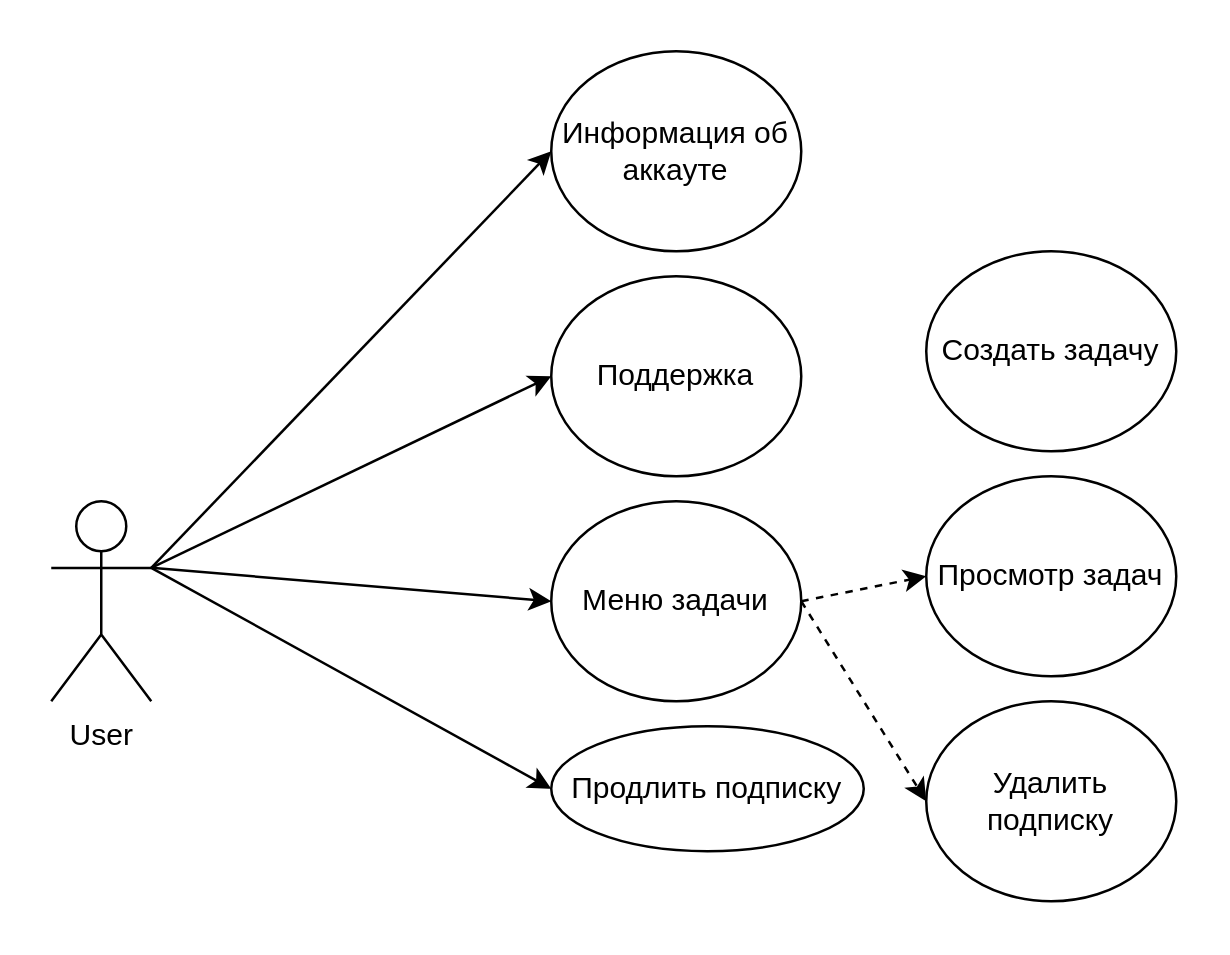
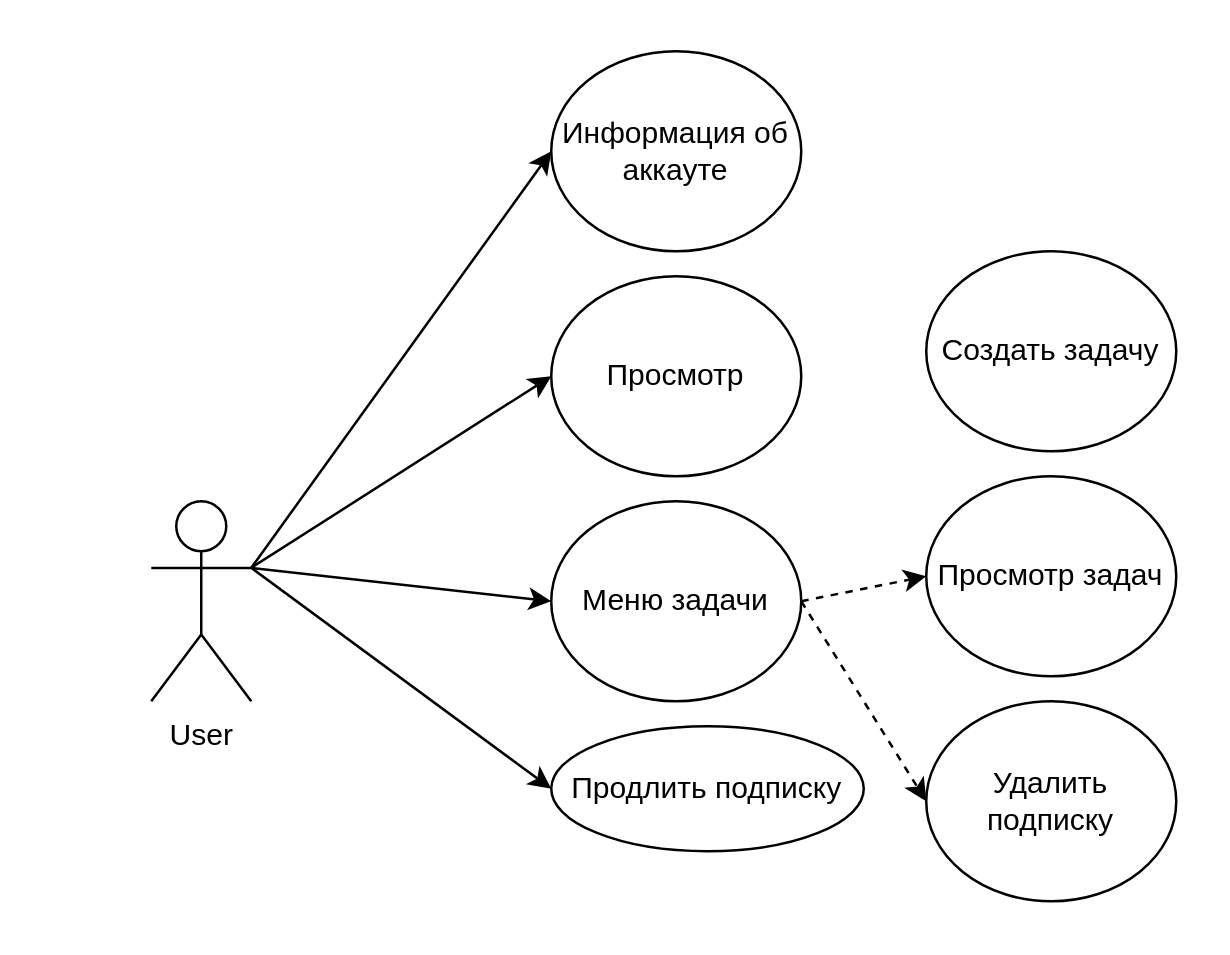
node "Поддержка": label "Поддержка" -> "Просмотр"
node "User": moved (101, 601) -> (201, 601)
